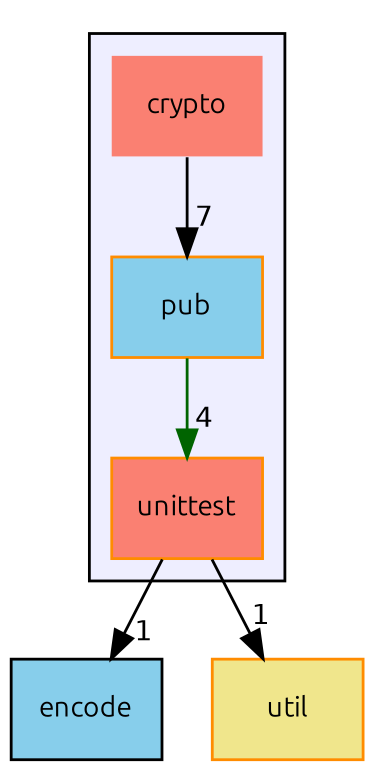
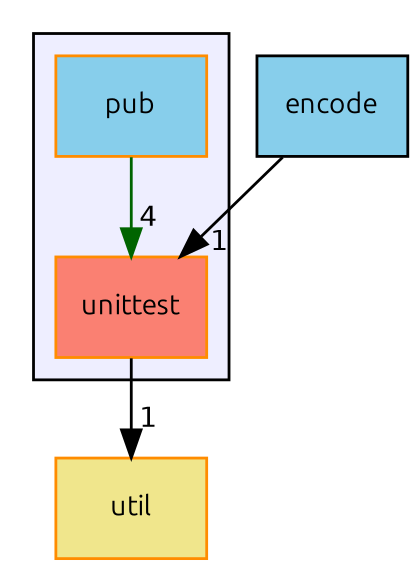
node "crypto": removed
edge "unittest" -> "encode": reversed
